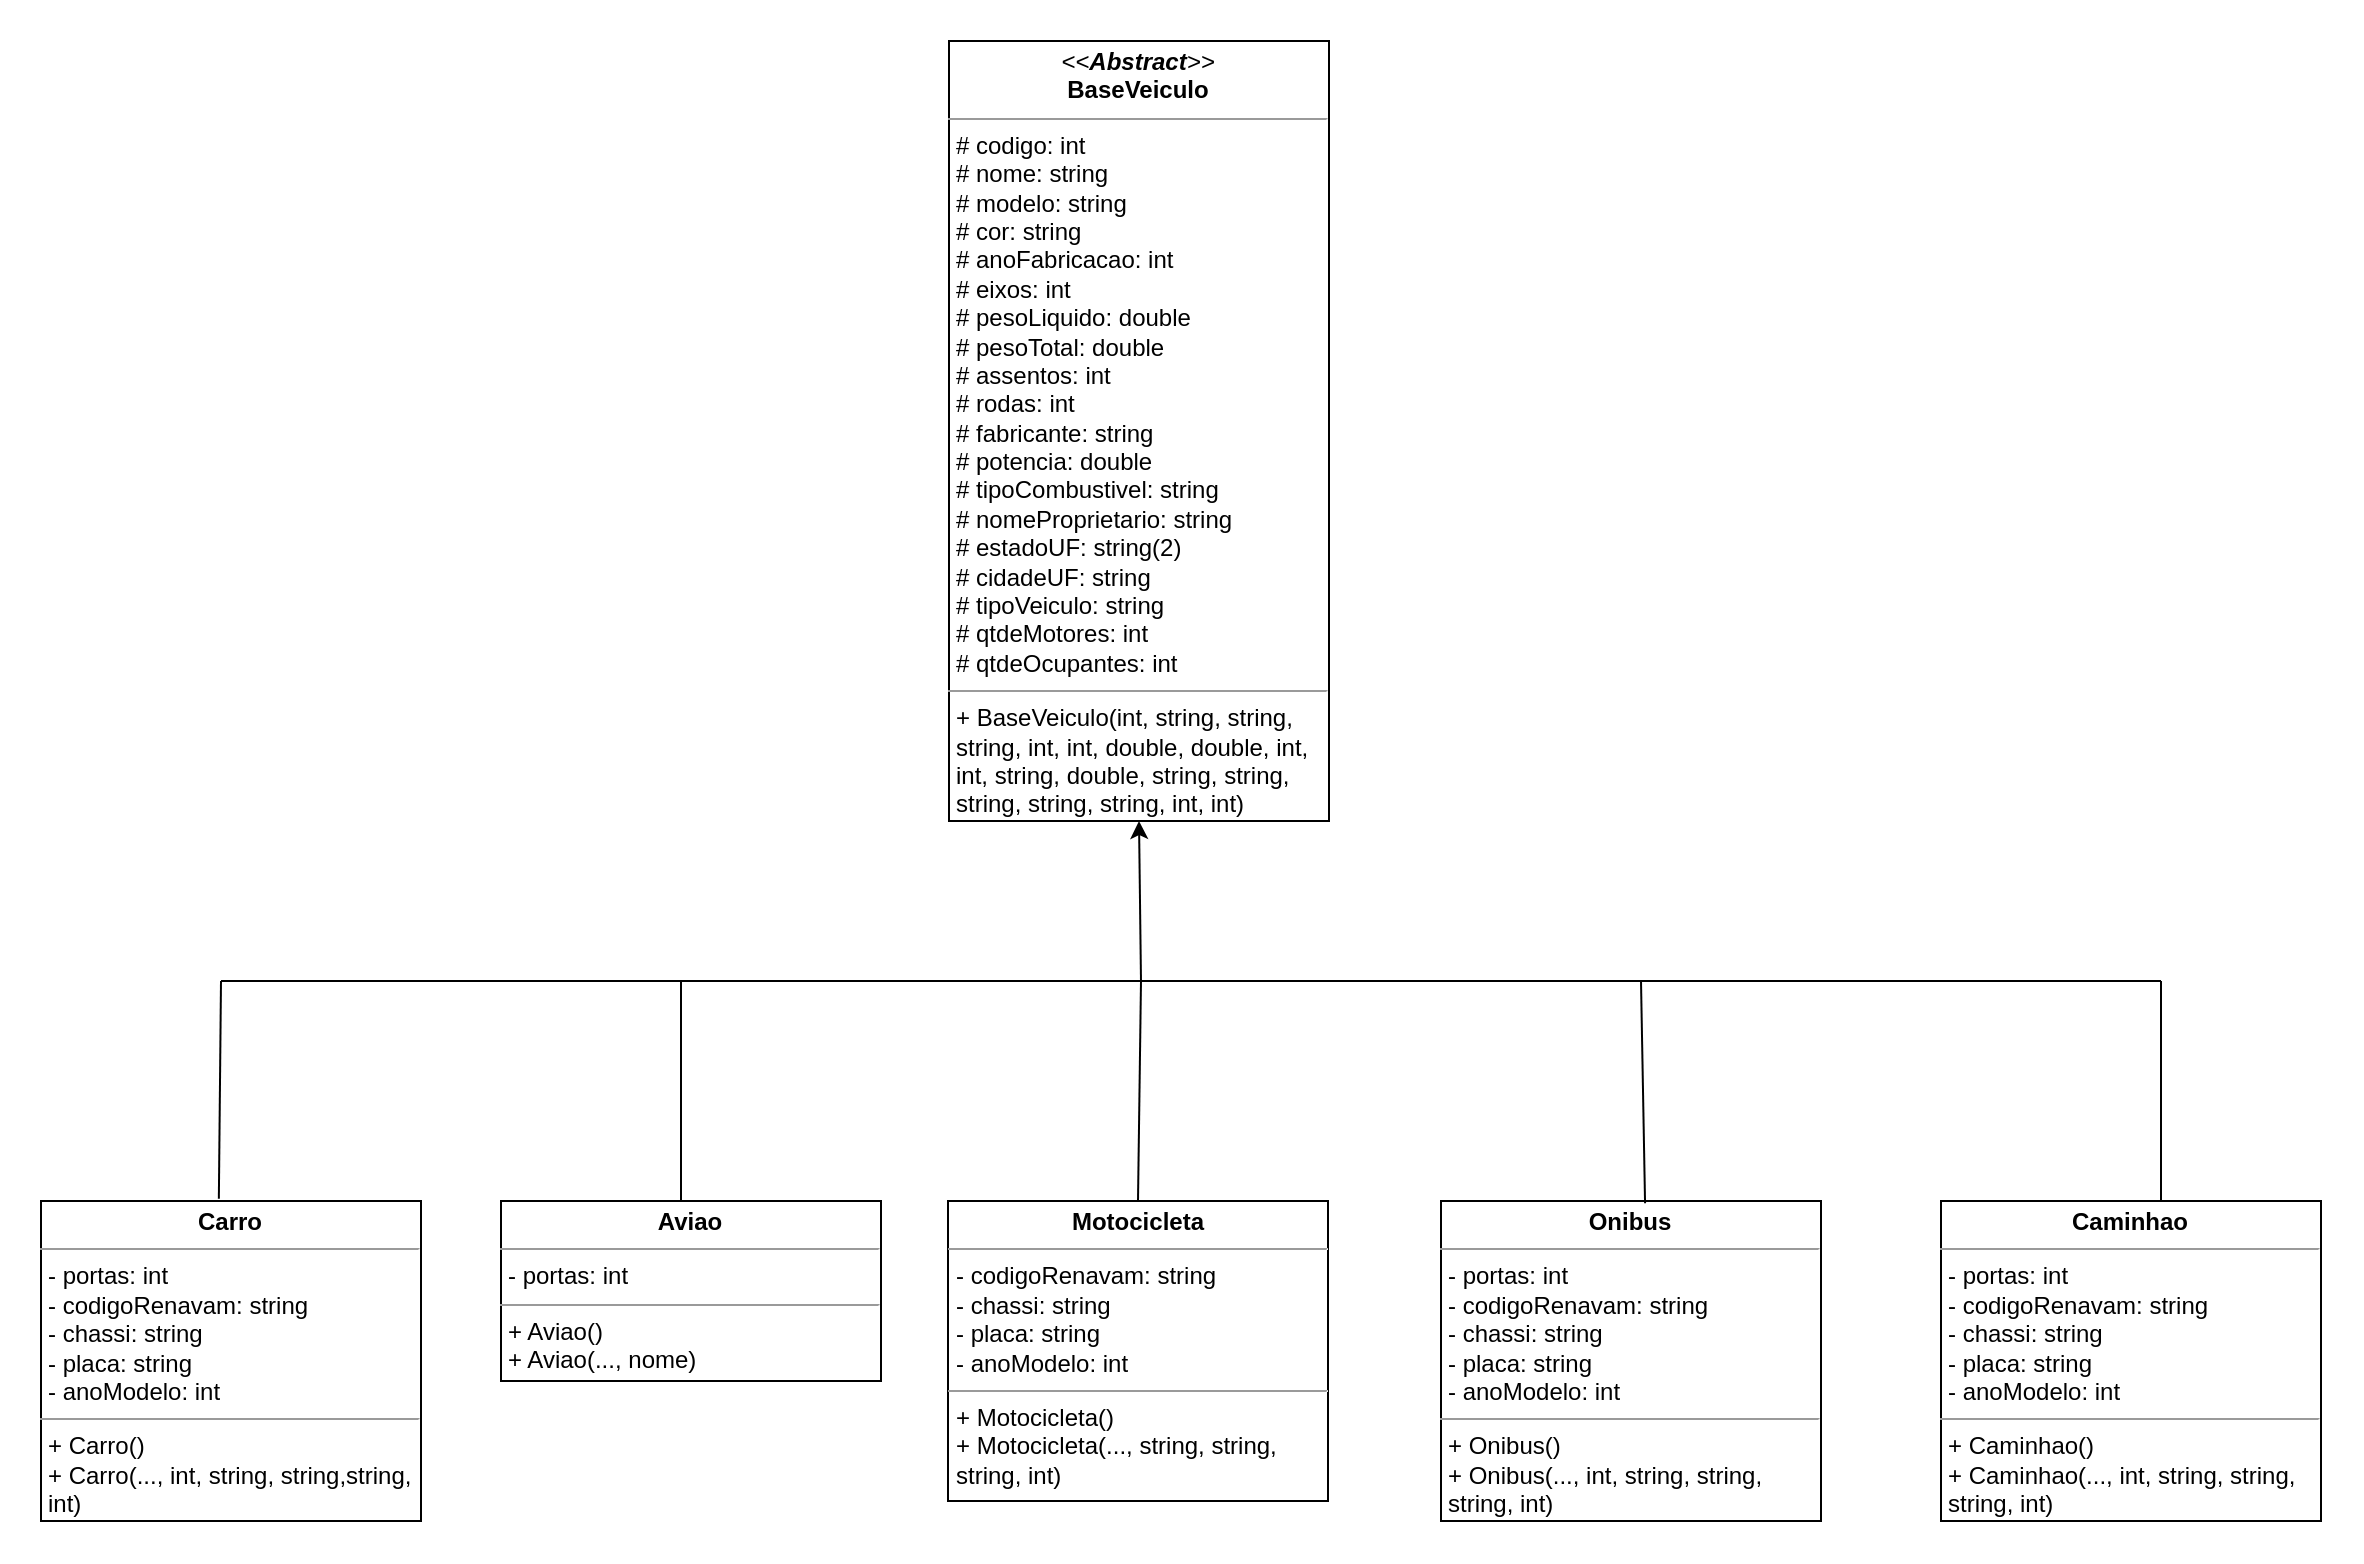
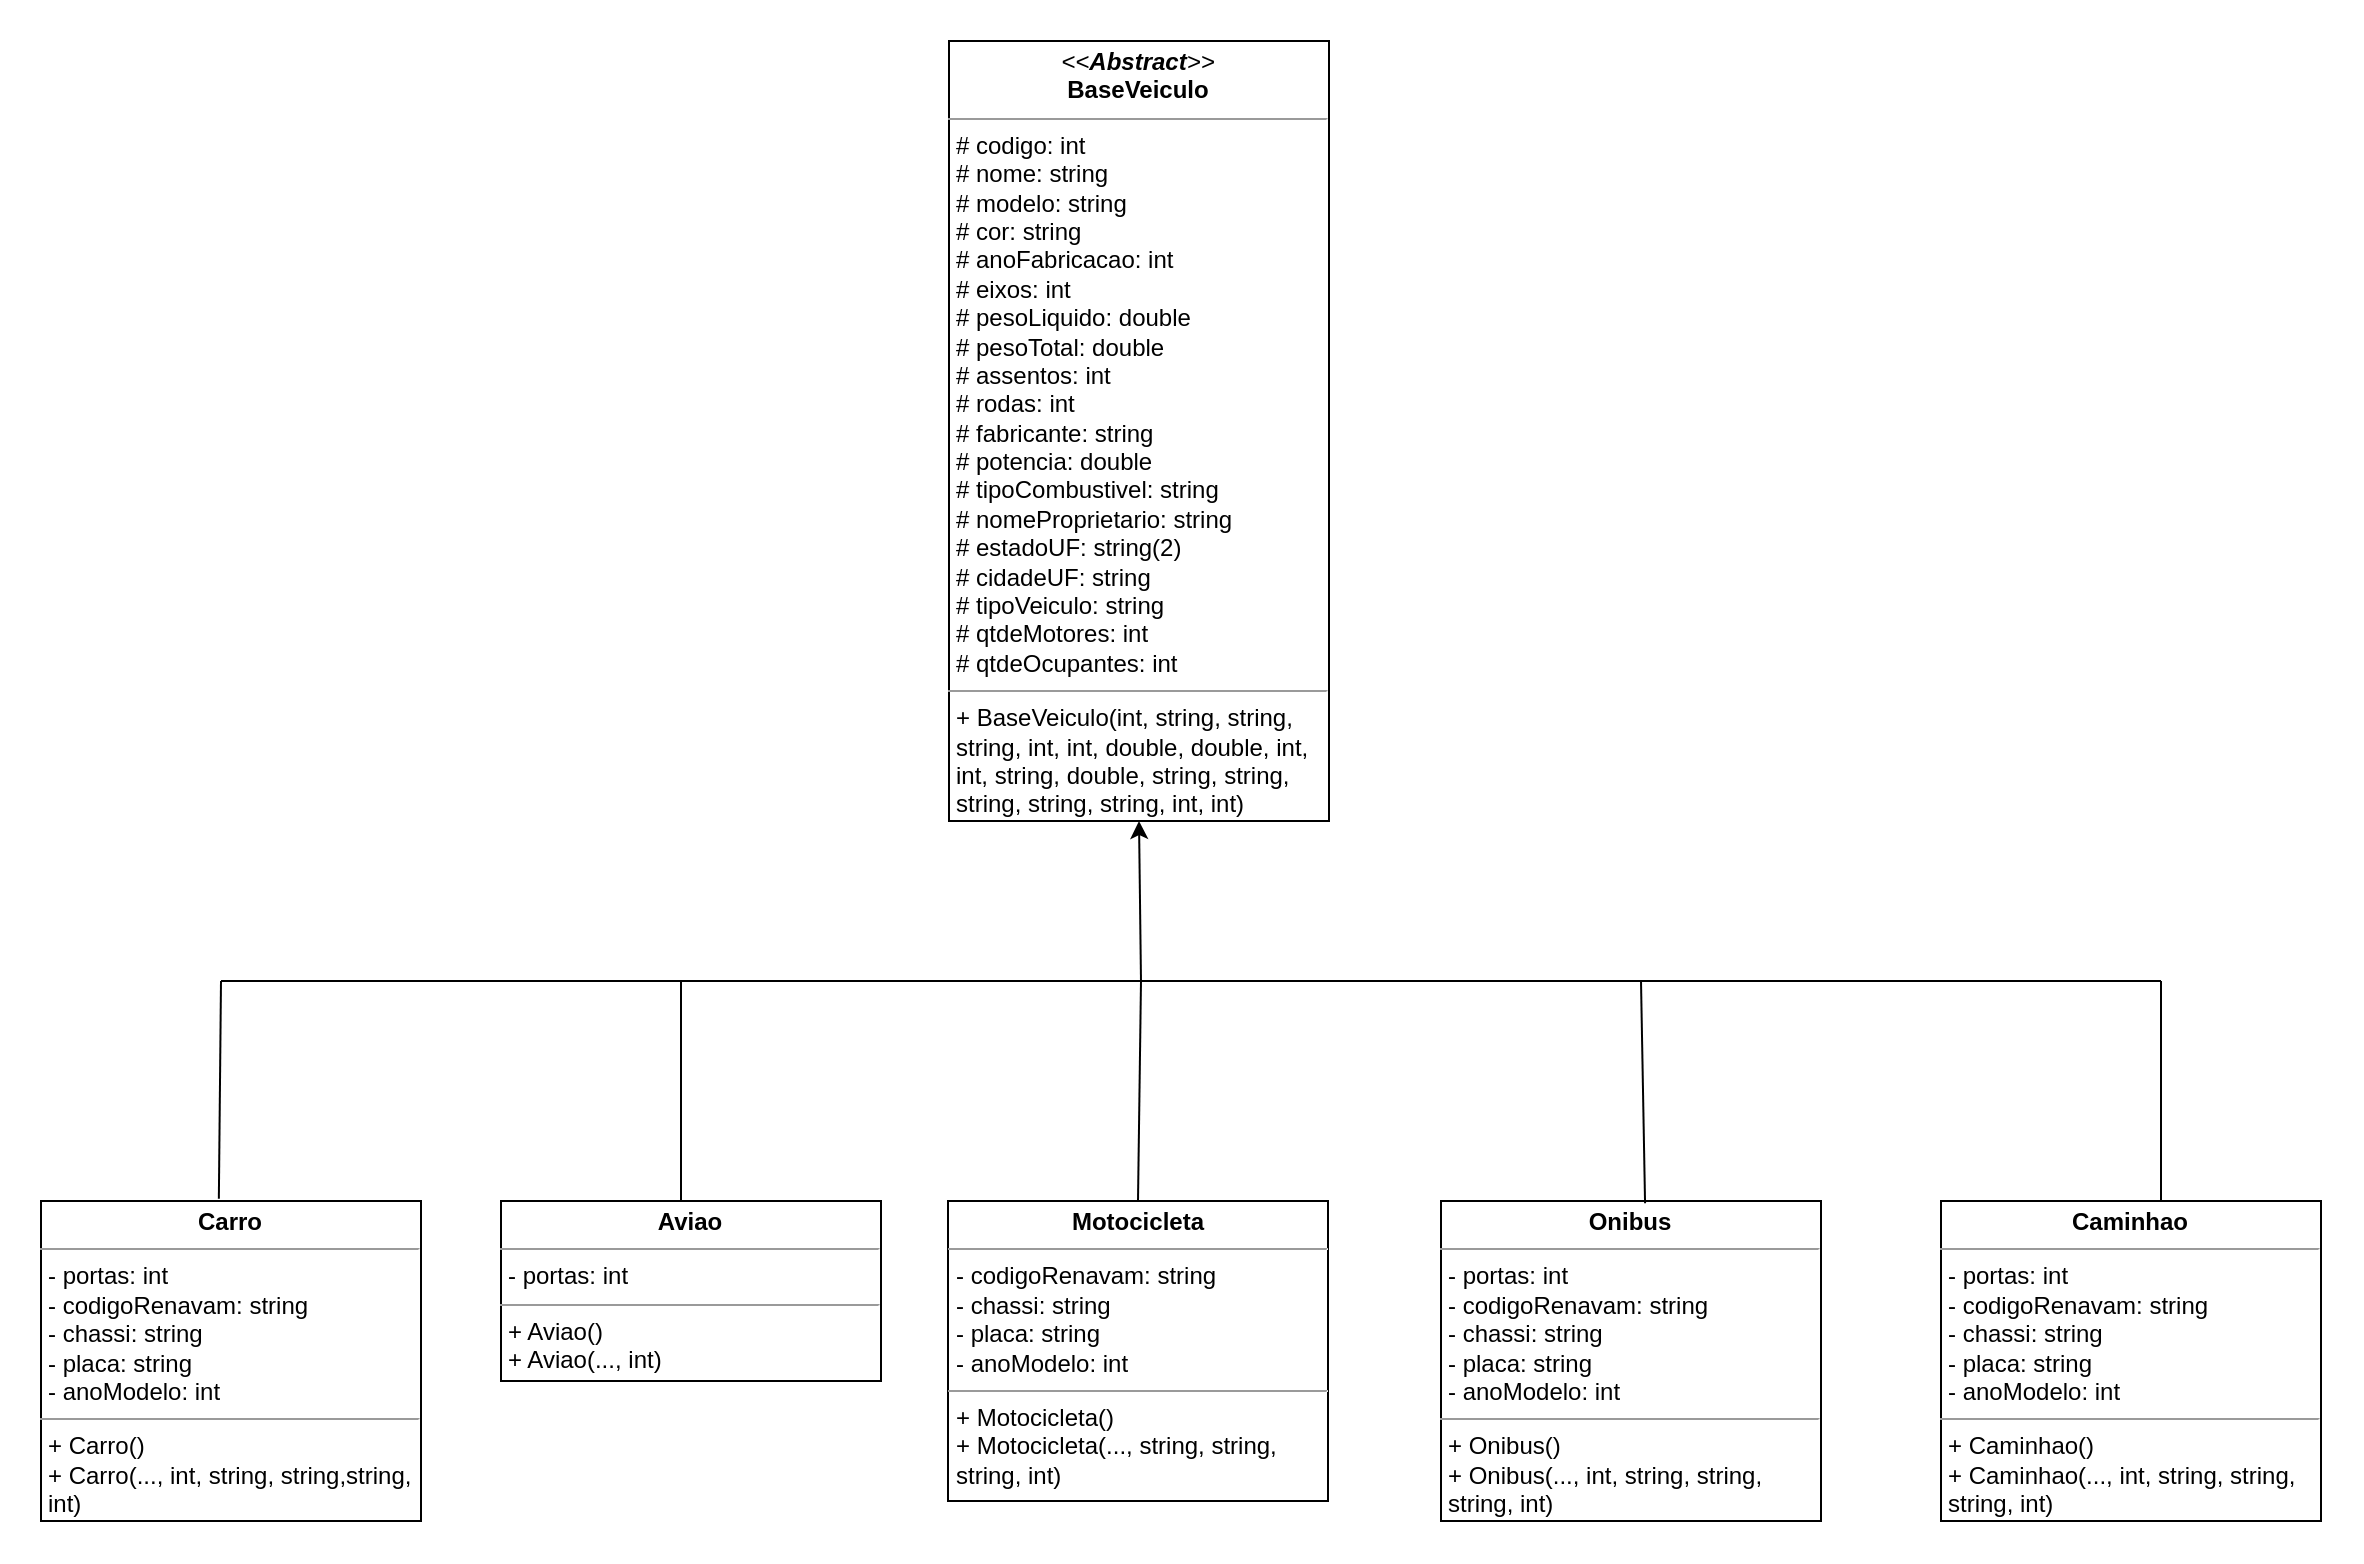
node "Aviao - portas: int + Aviao() + Aviao(..., nome)": label "Aviao - portas: int + Aviao() + Aviao(..., nome)" -> "Aviao - portas: int + Aviao() + Aviao(..., int)"
